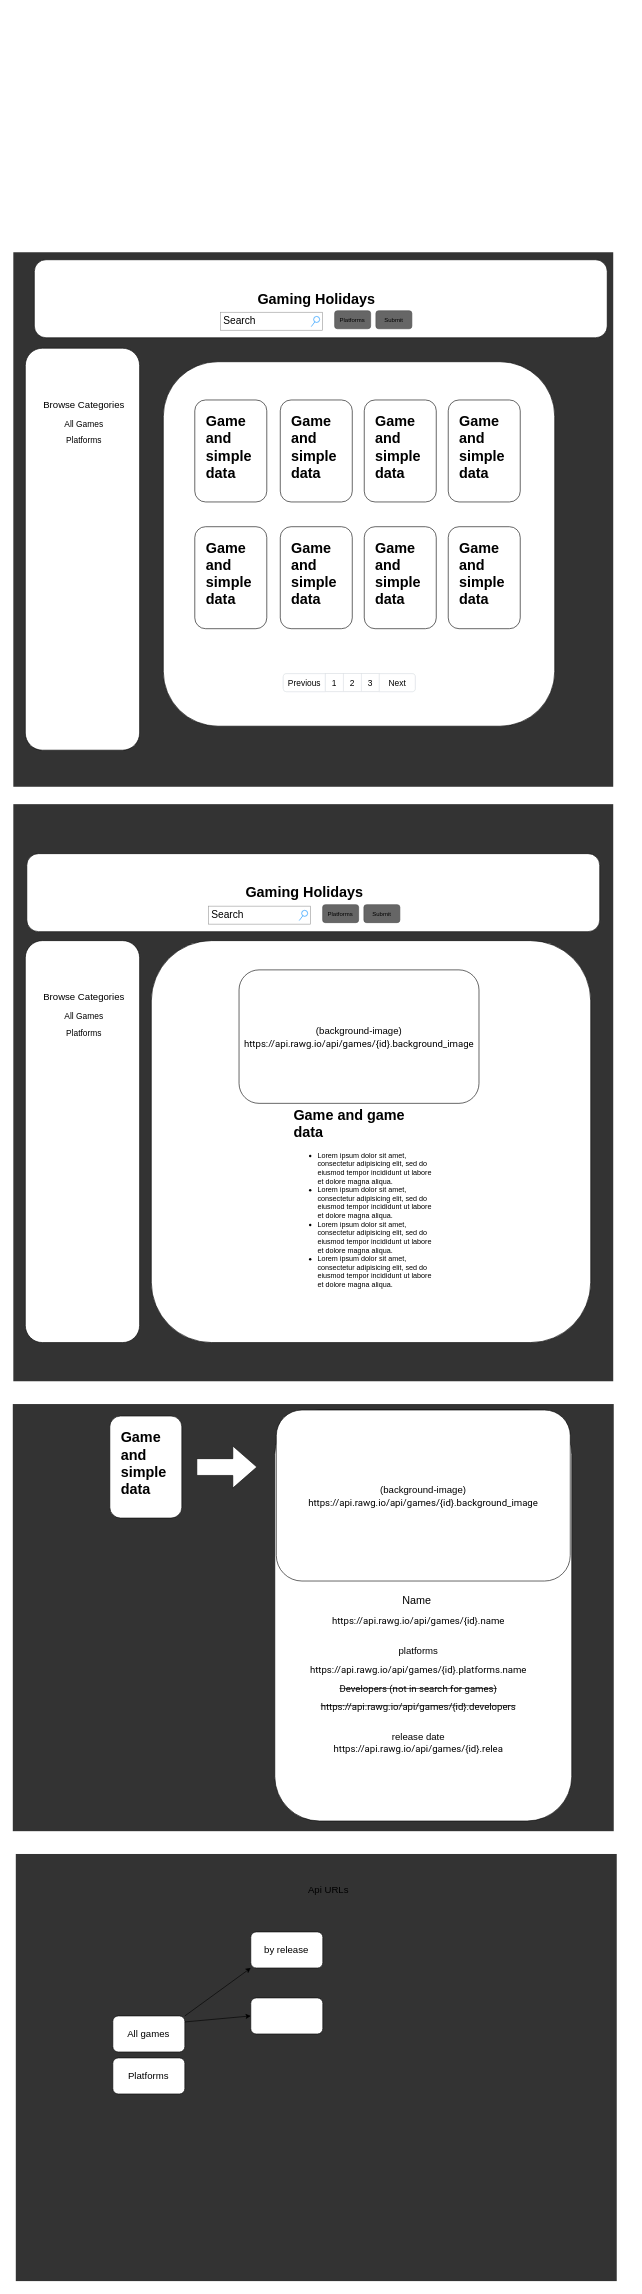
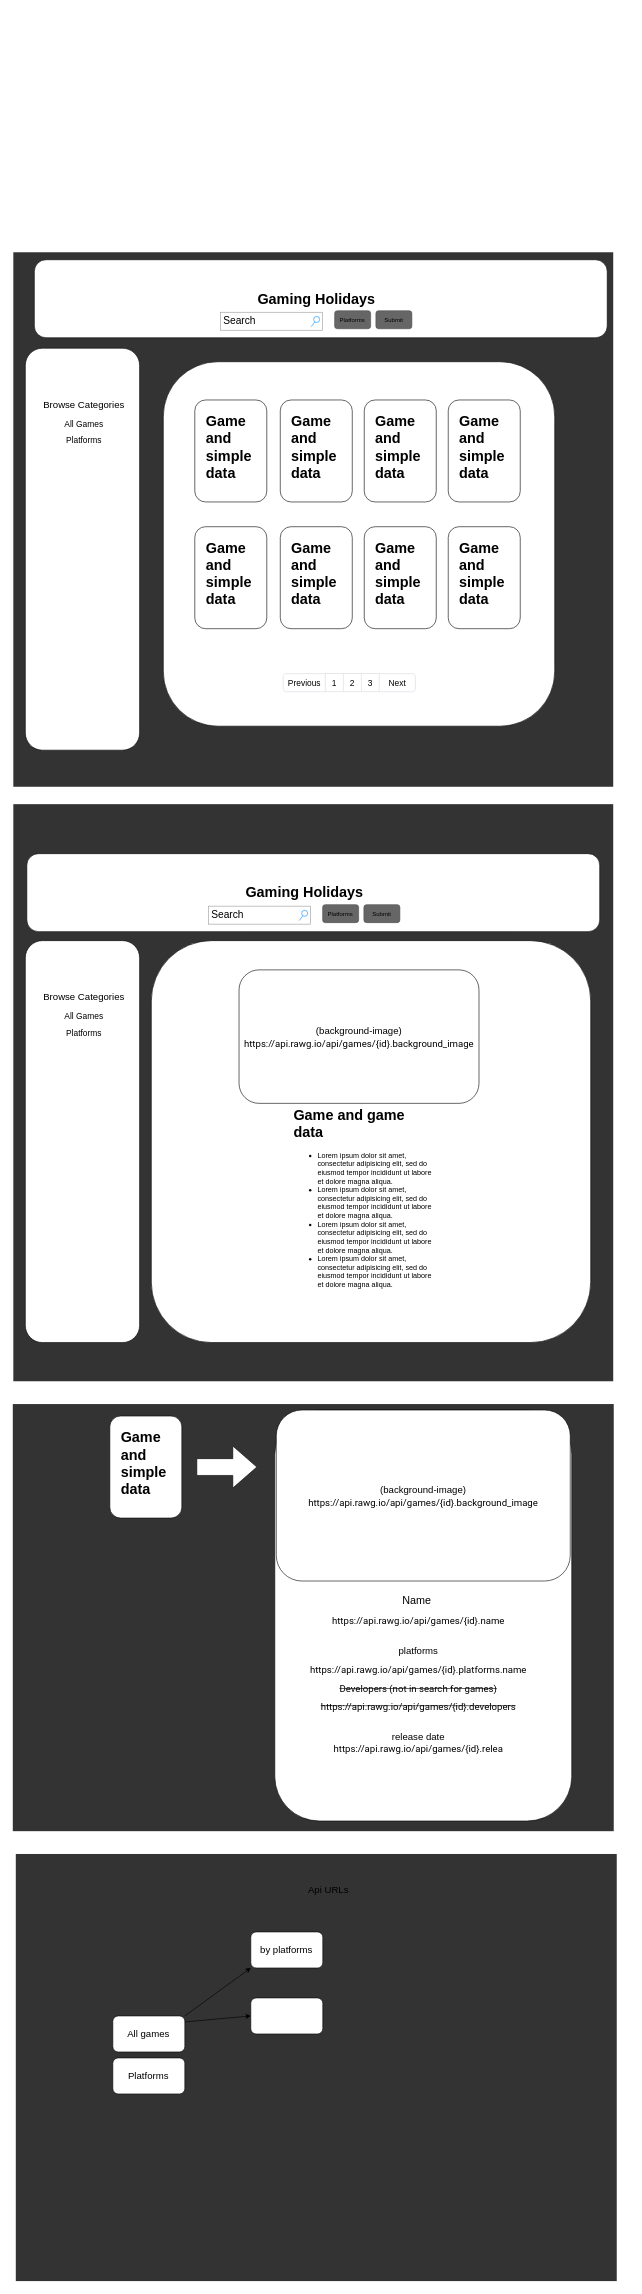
node "by release": label "by release" -> "by platforms"
